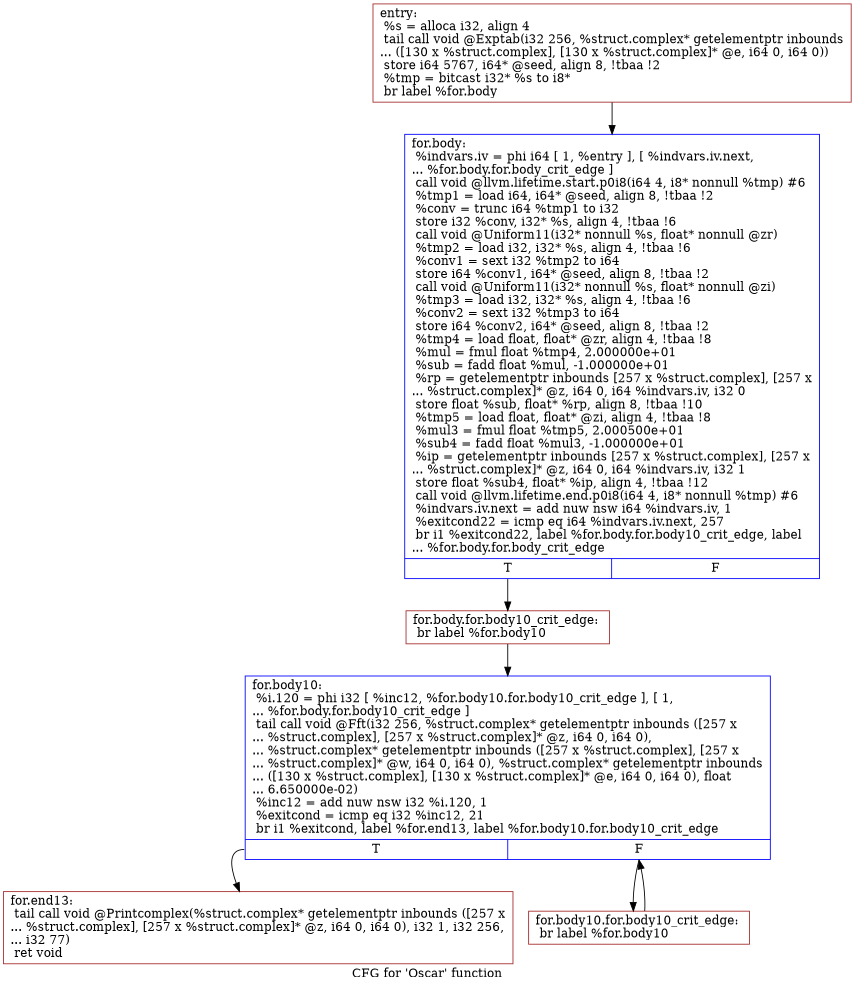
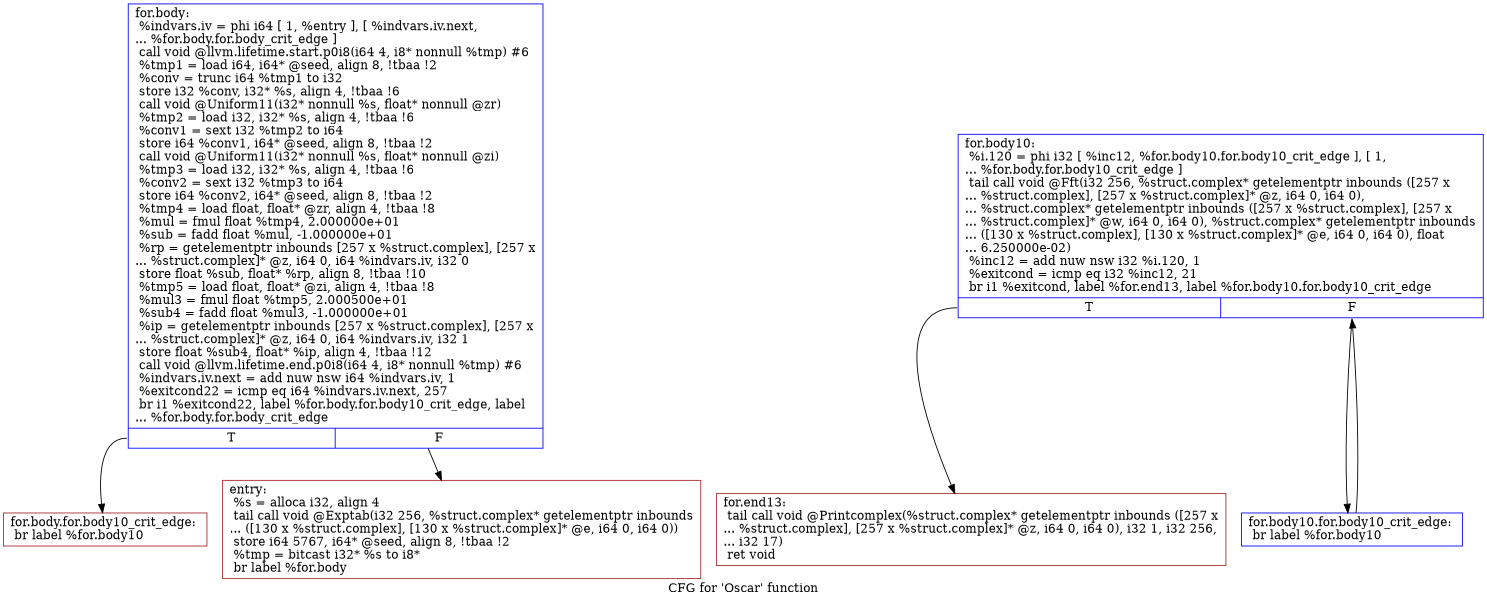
edge "entry:" -> "for.body:": reversed
edge "for.body.for.body10_crit_edge:" -> "for.body10:": removed
node "for.body10:": text "... 6.650000e-02)" -> "... 6.250000e-02)"
node "for.body10.for.body10_crit_edge:": color brown -> blue
node "for.end13:": text "... i32 77)" -> "... i32 17)"
